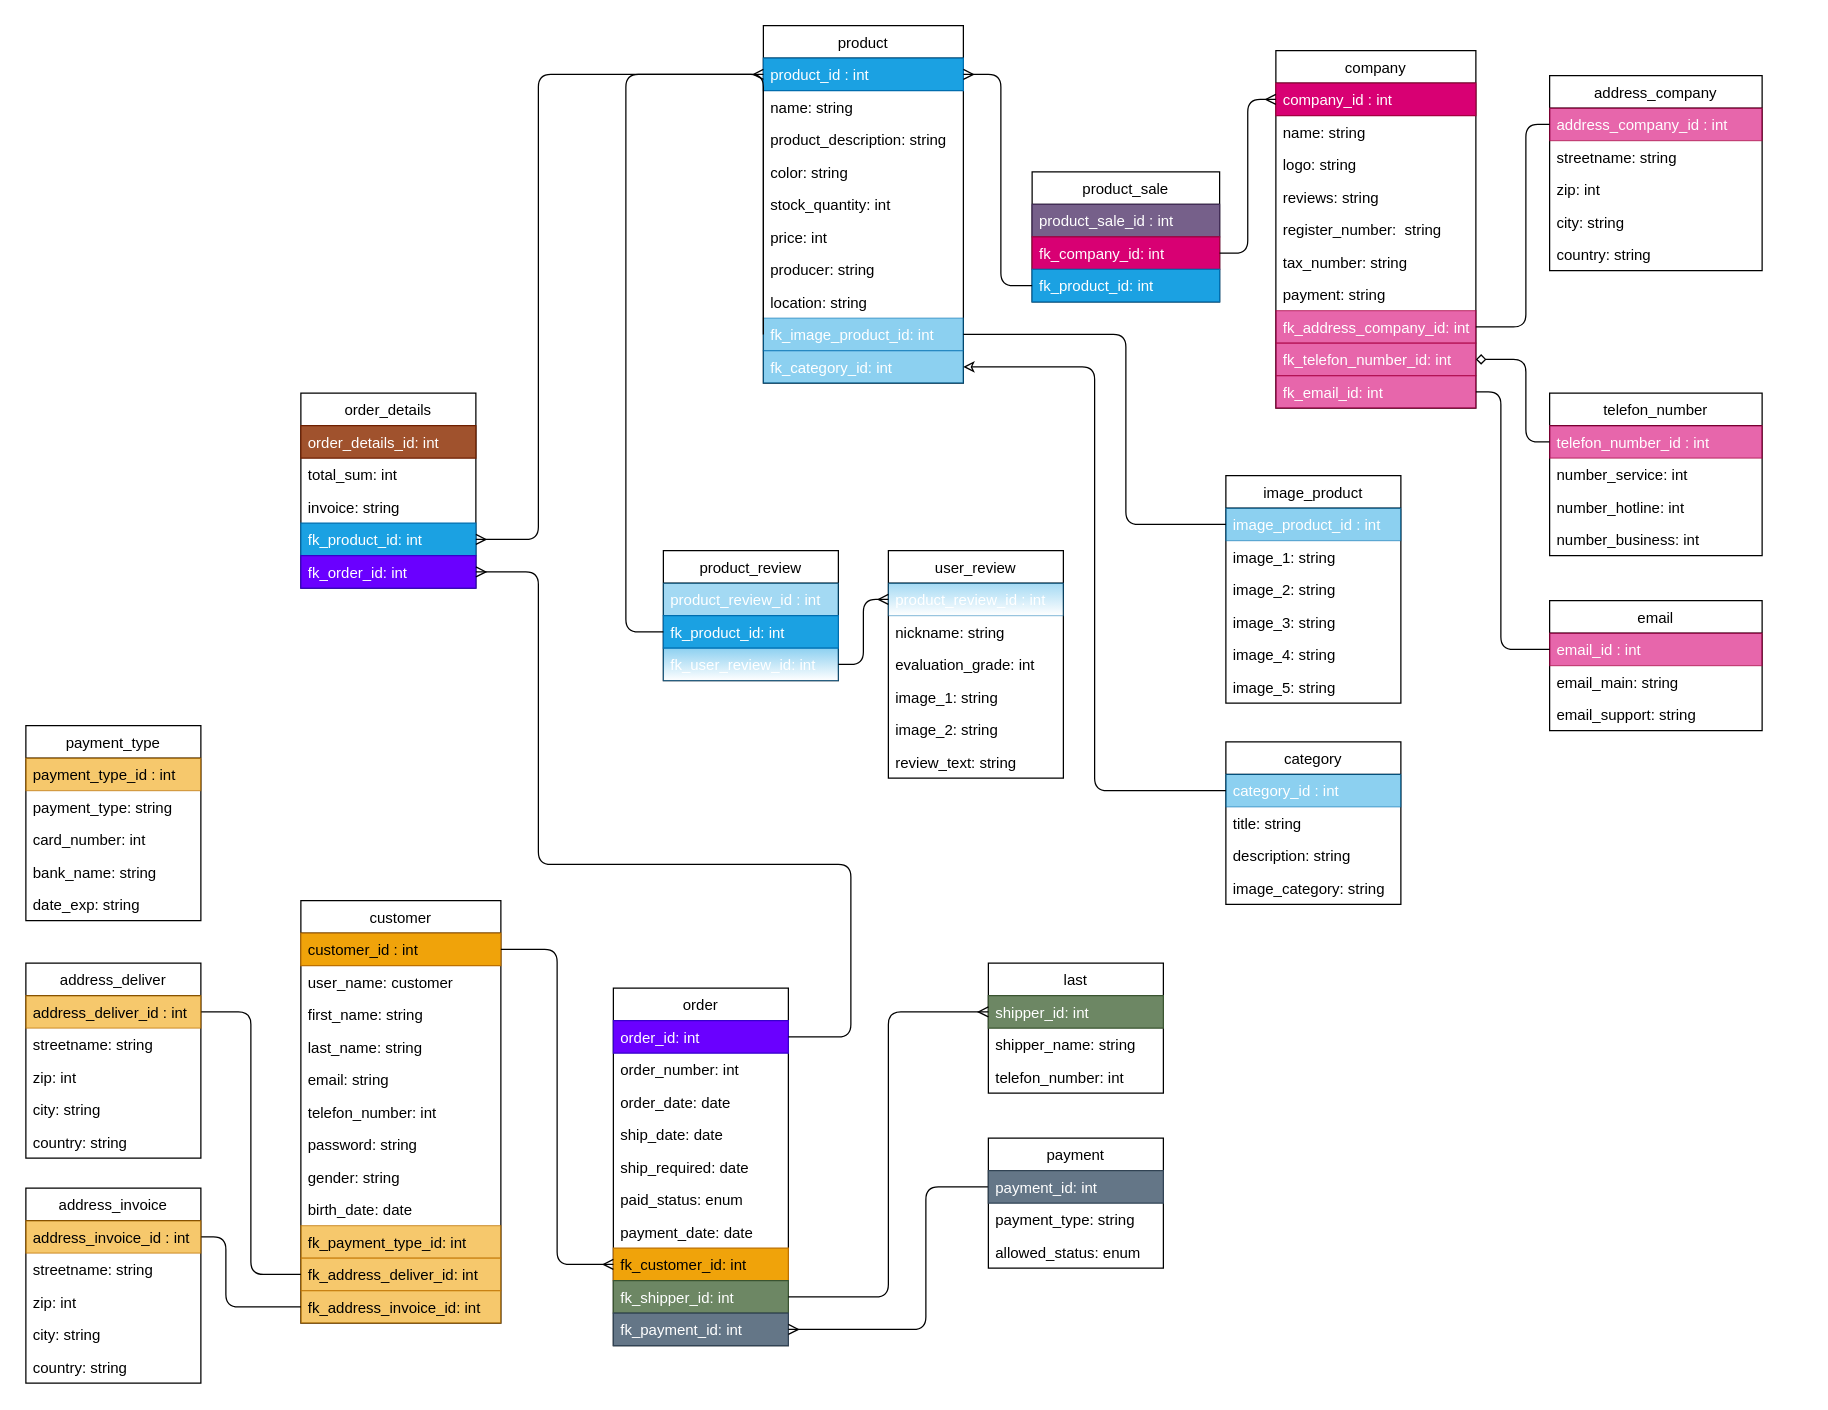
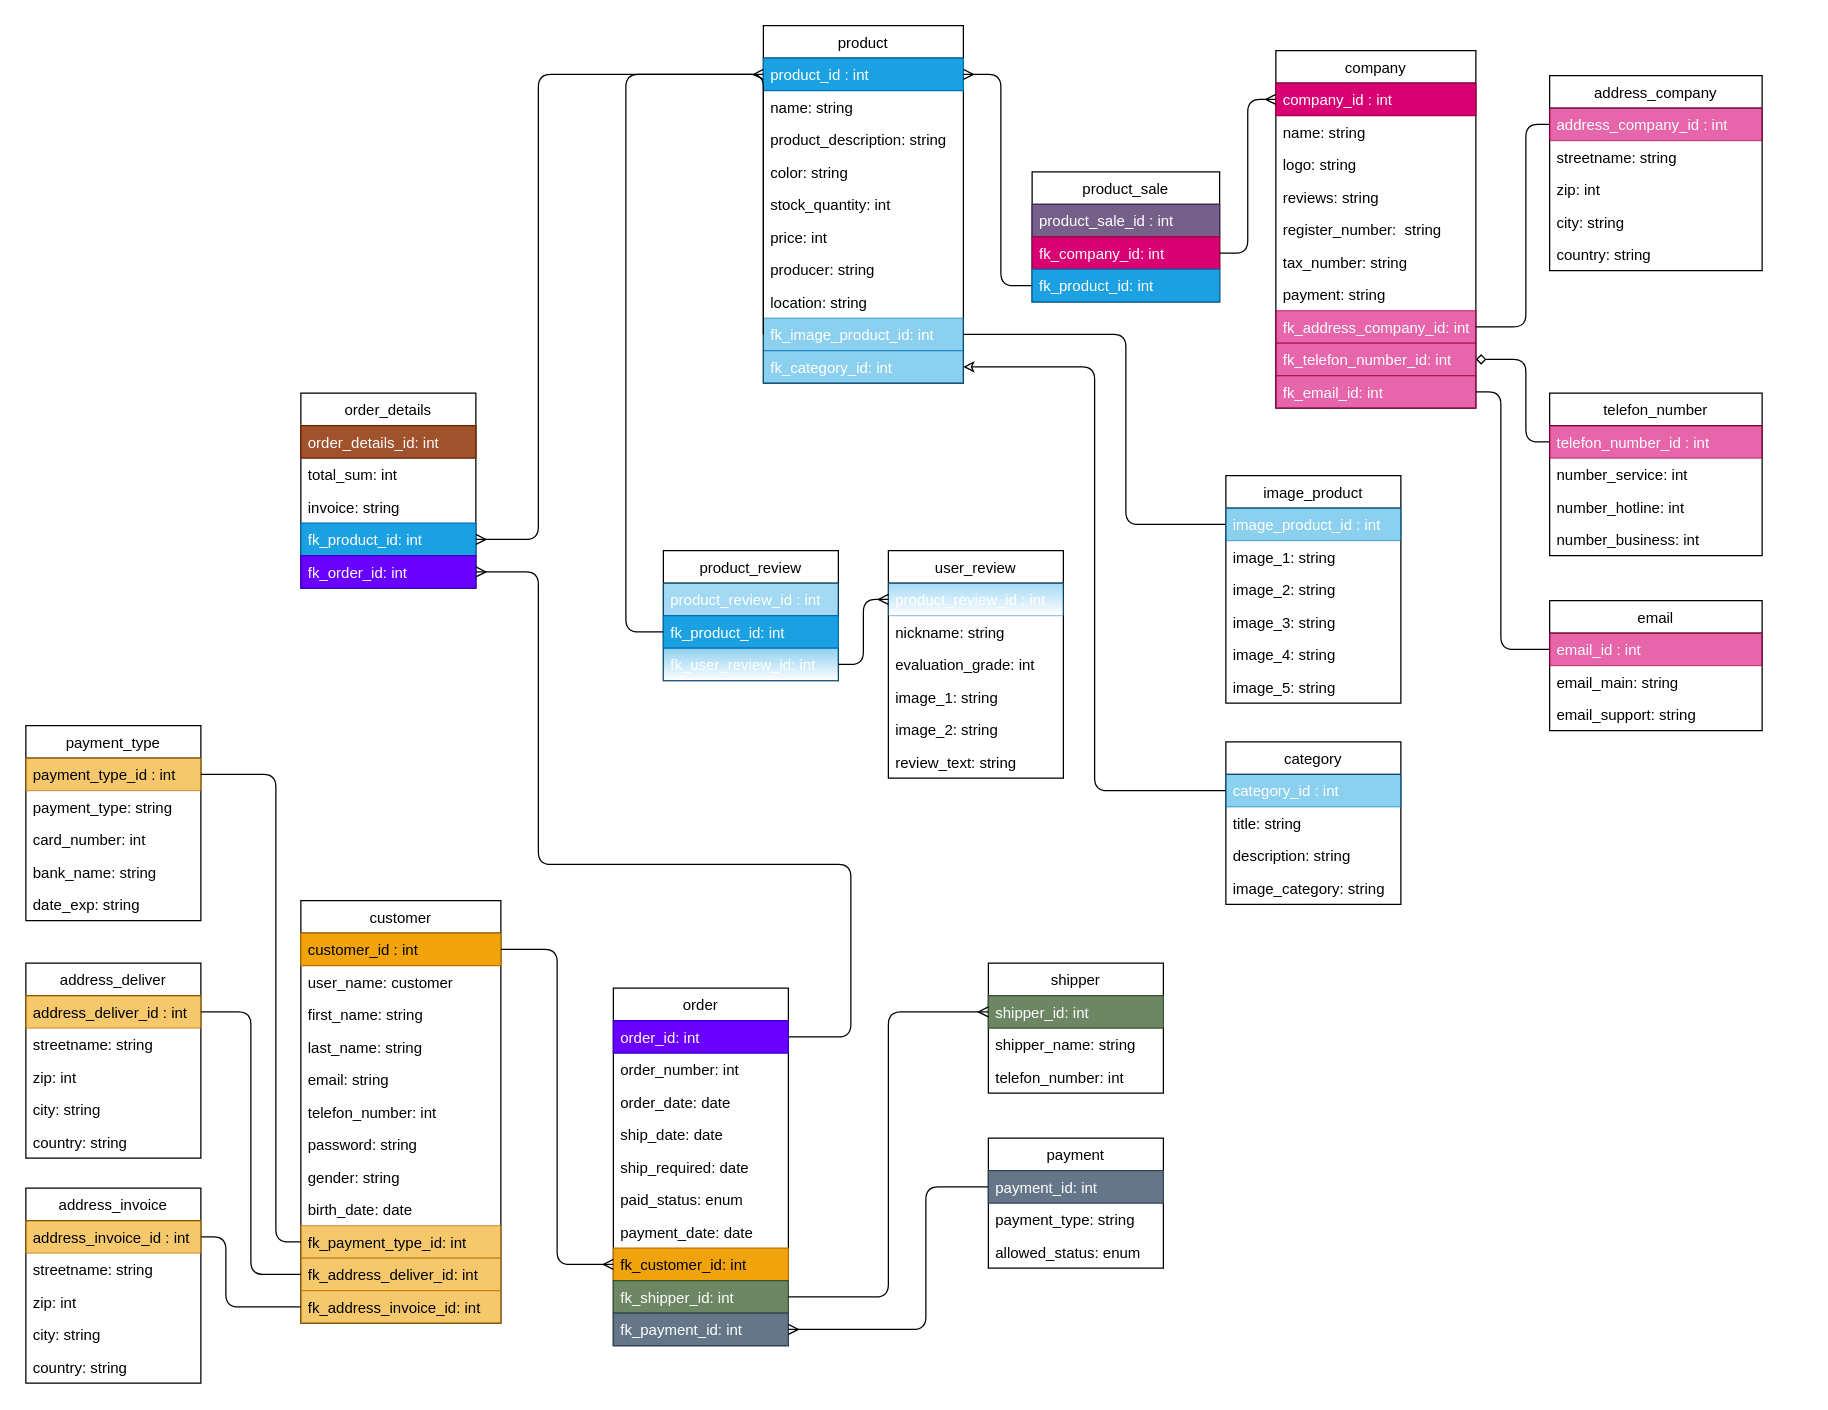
node "last": label "last" -> "shipper"
edge "payment_type_id : int" -- "fk_payment_type_id: int": added
